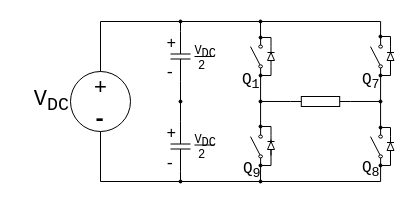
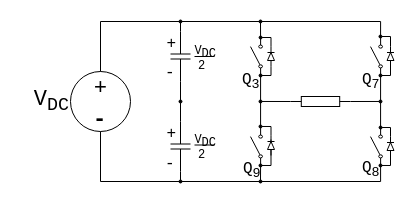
node "Q1": label "Q1" -> "Q3"
